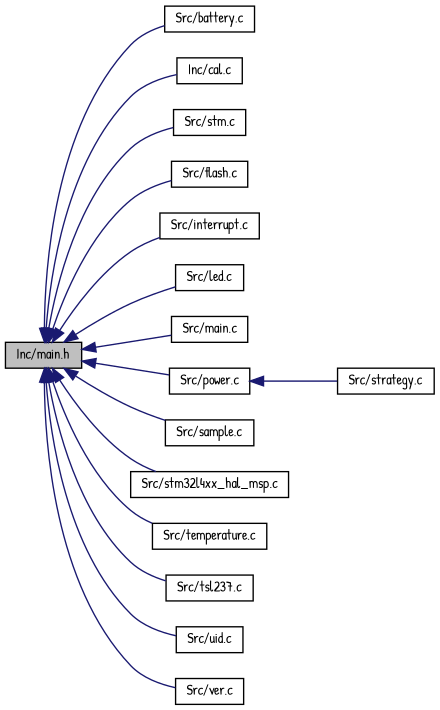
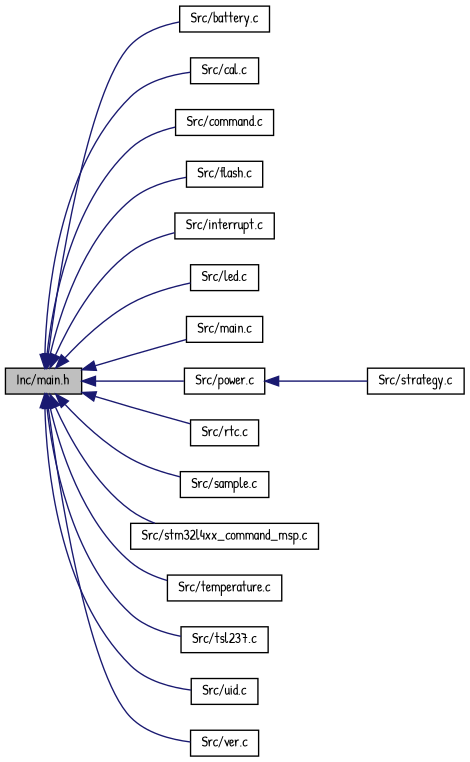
node "Inc/cal.c": label "Inc/cal.c" -> "Src/cal.c"
node "Src/stm.c": label "Src/stm.c" -> "Src/command.c"
node "Src/rtc.c": added
node "Src/stm32l4xx_hal_msp.c": label "Src/stm32l4xx_hal_msp.c" -> "Src/stm32l4xx_command_msp.c"
